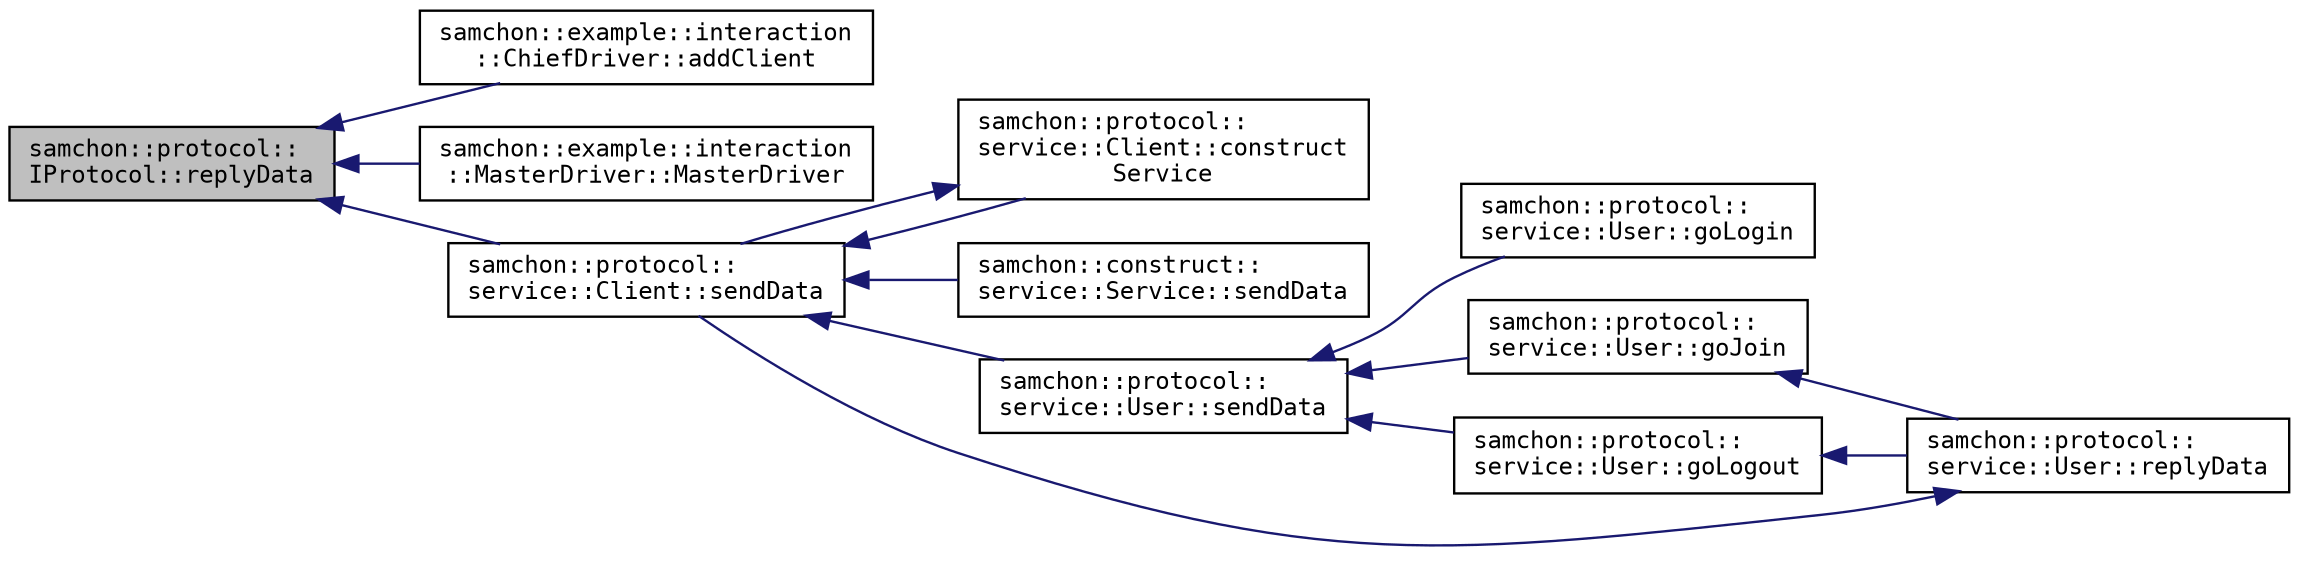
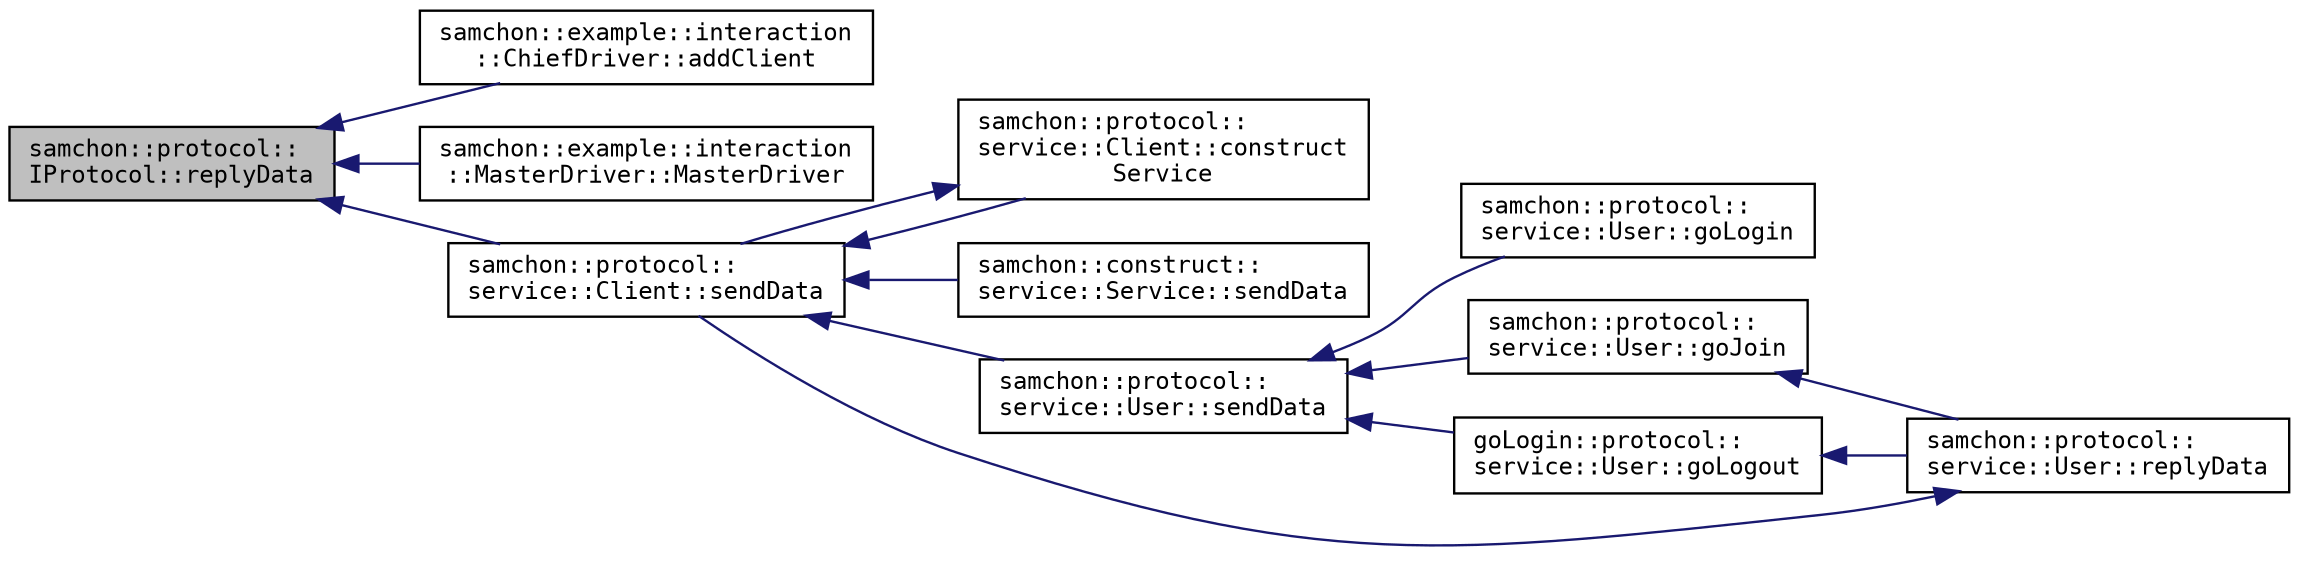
node "samchon::protocol:: service::User::goLogout": label "samchon::protocol:: service::User::goLogout" -> "goLogin::protocol:: service::User::goLogout"
